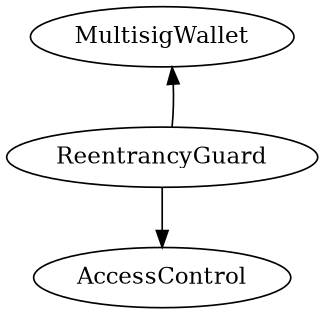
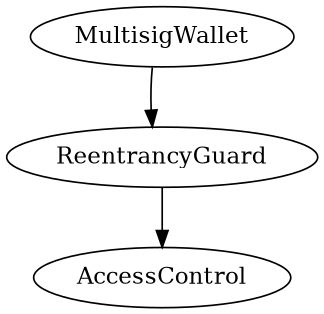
edge "ReentrancyGuard" -> "MultisigWallet": reversed
